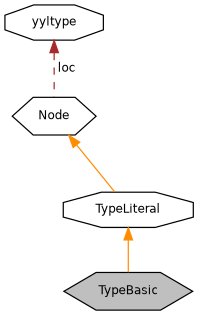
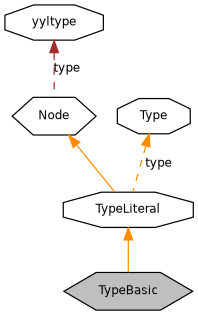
edge "Node" -> "yyltype": label " loc" -> " type"
node "Type": added
